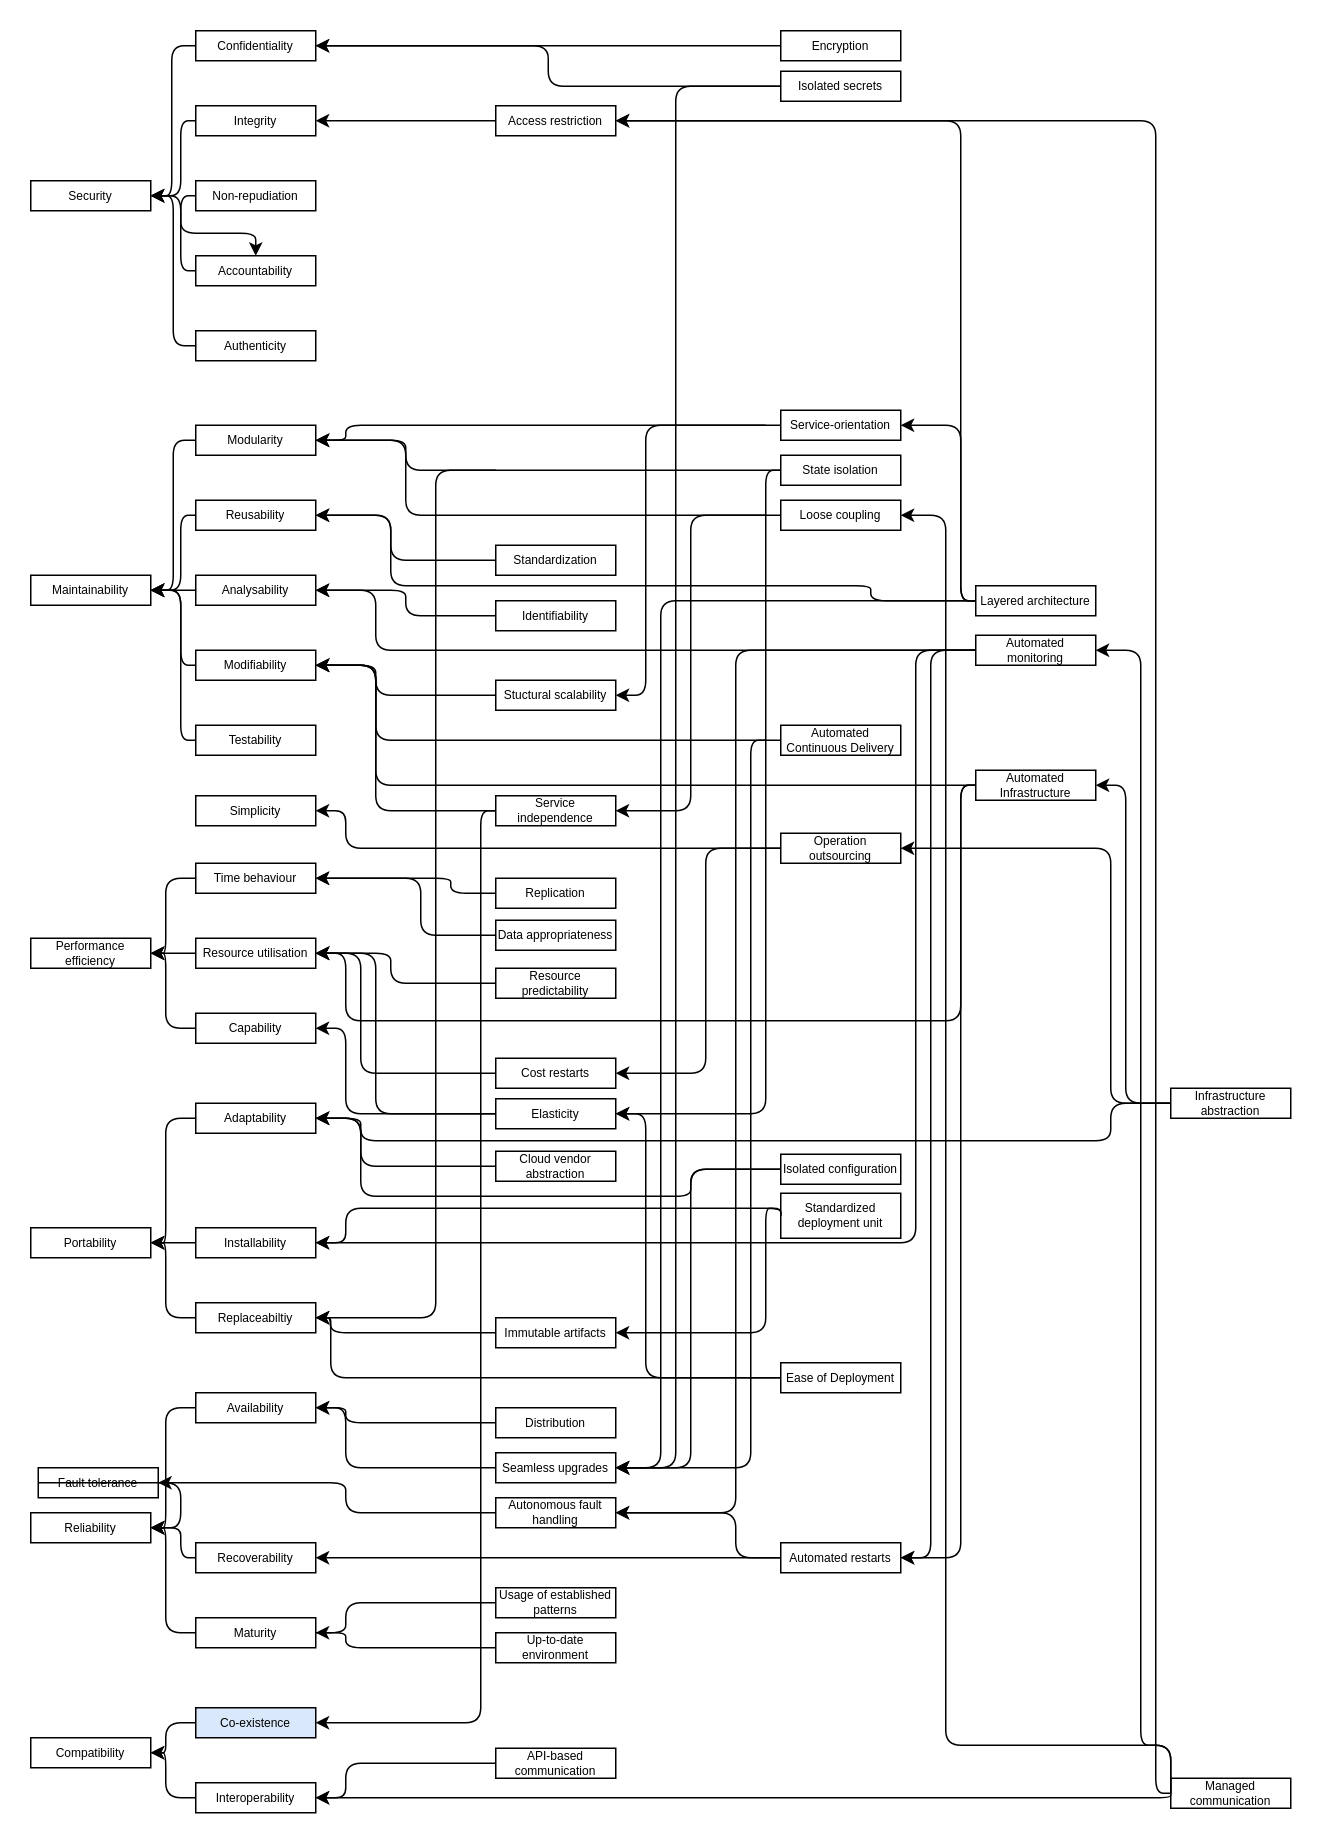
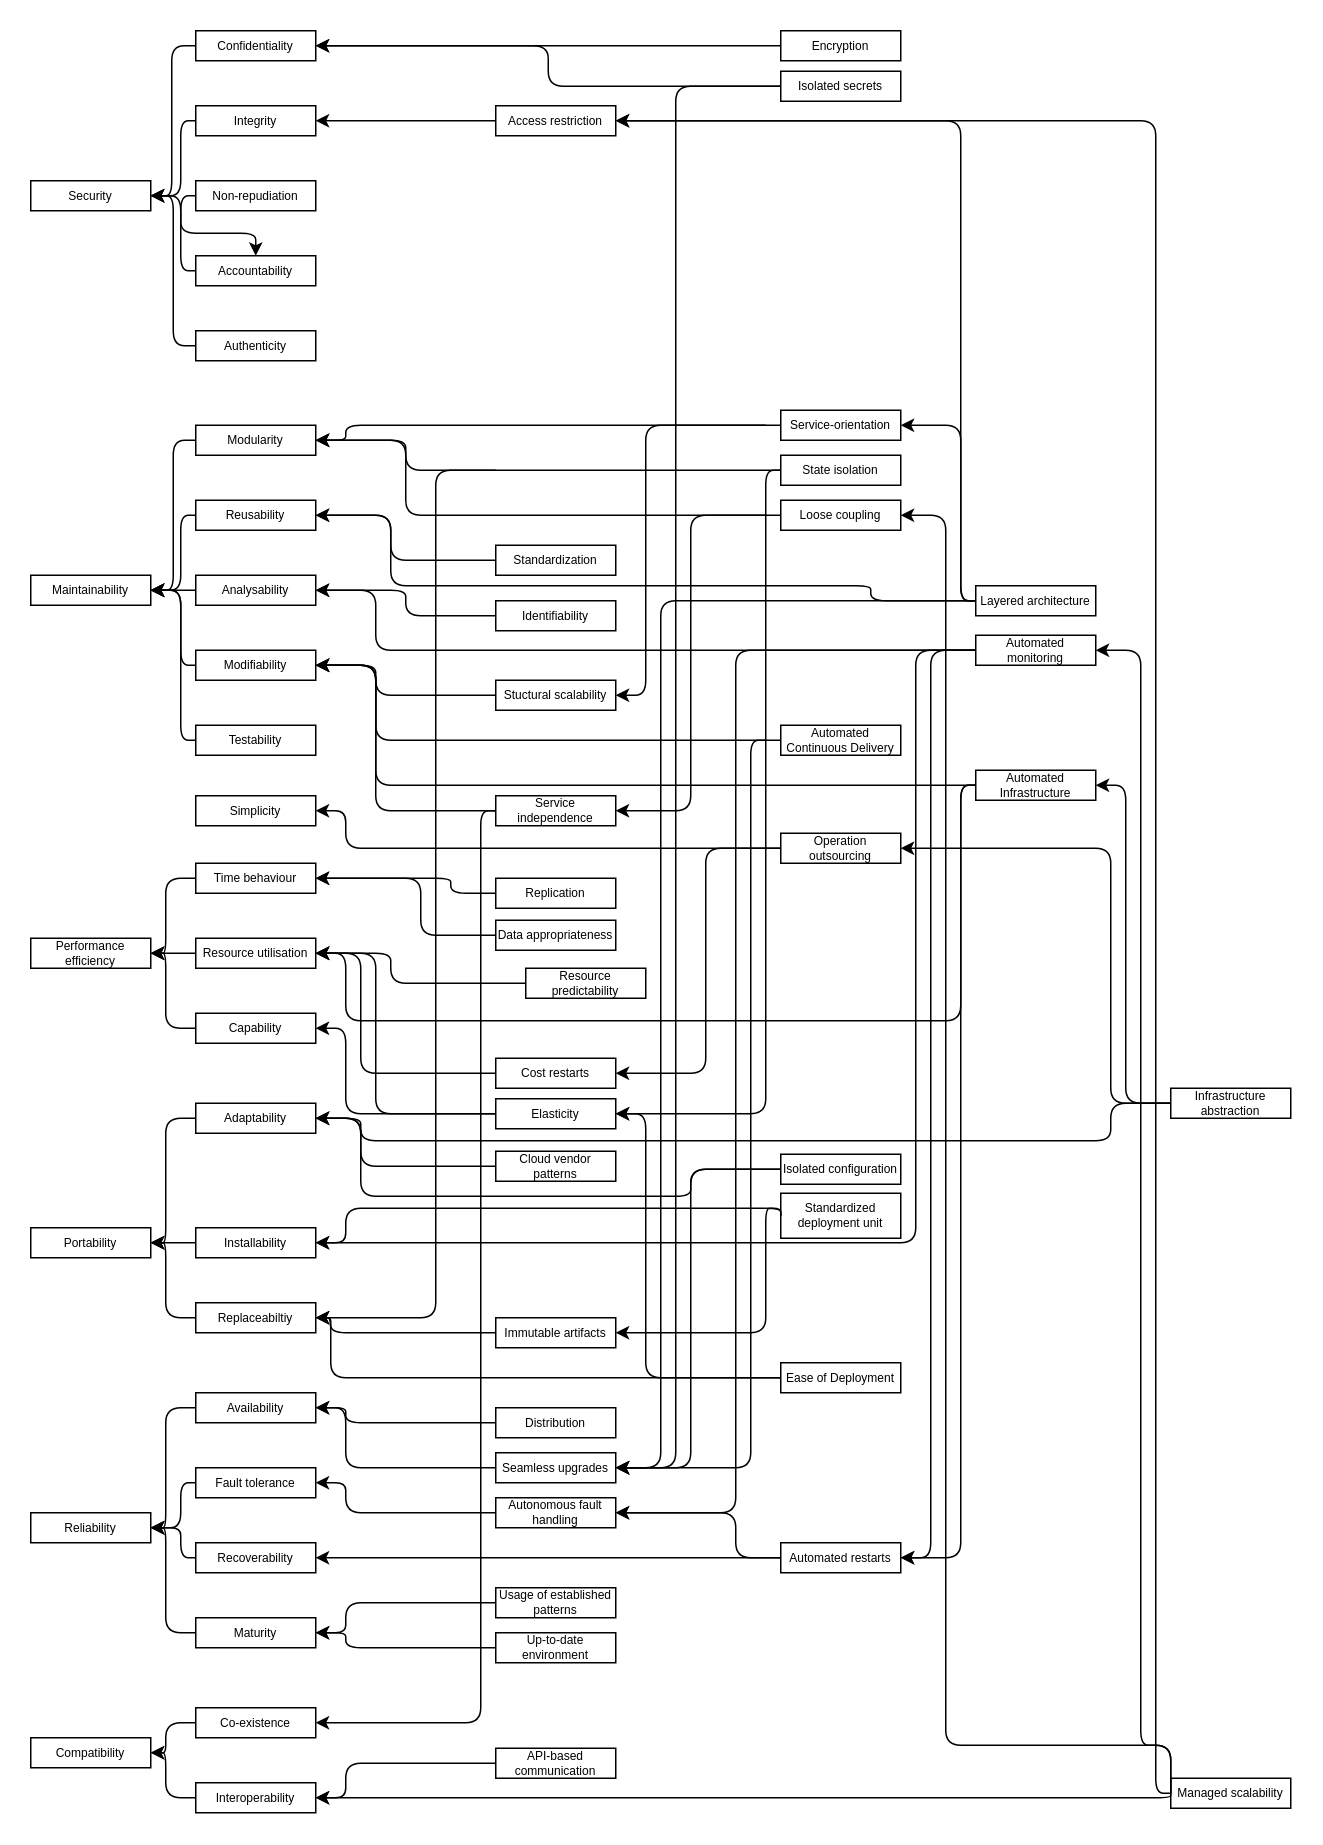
node "Resource predictability": moved (556, 983) -> (586, 983)
node "Cloud vendor abstraction": label "Cloud vendor abstraction" -> "Cloud vendor patterns"
node "Fault tolerance": moved (98, 1483) -> (256, 1483)
edge "Usage of established patterns" -- "Maturity": arrowhead none -> classic
node "Co-existence": fillcolor #dae8fc -> #ffffff
node "Managed communication": label "Managed communication" -> "Managed scalability"
